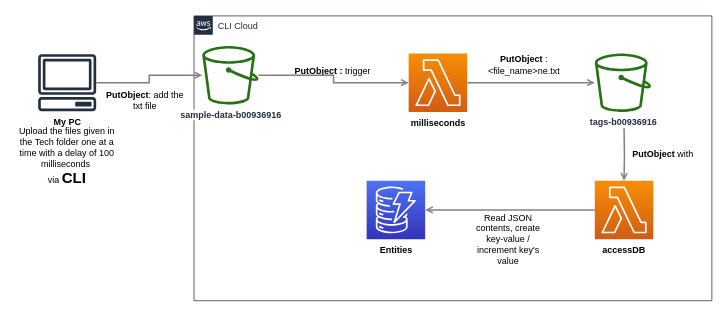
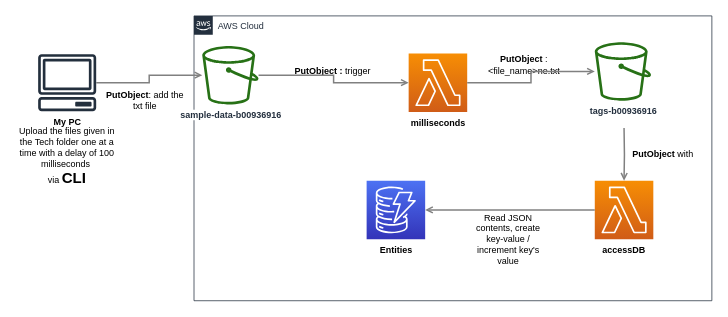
node "CLI Cloud": label "CLI Cloud" -> "AWS Cloud"
node "tags-b00936916": moved (623, 83) -> (623, 71)
